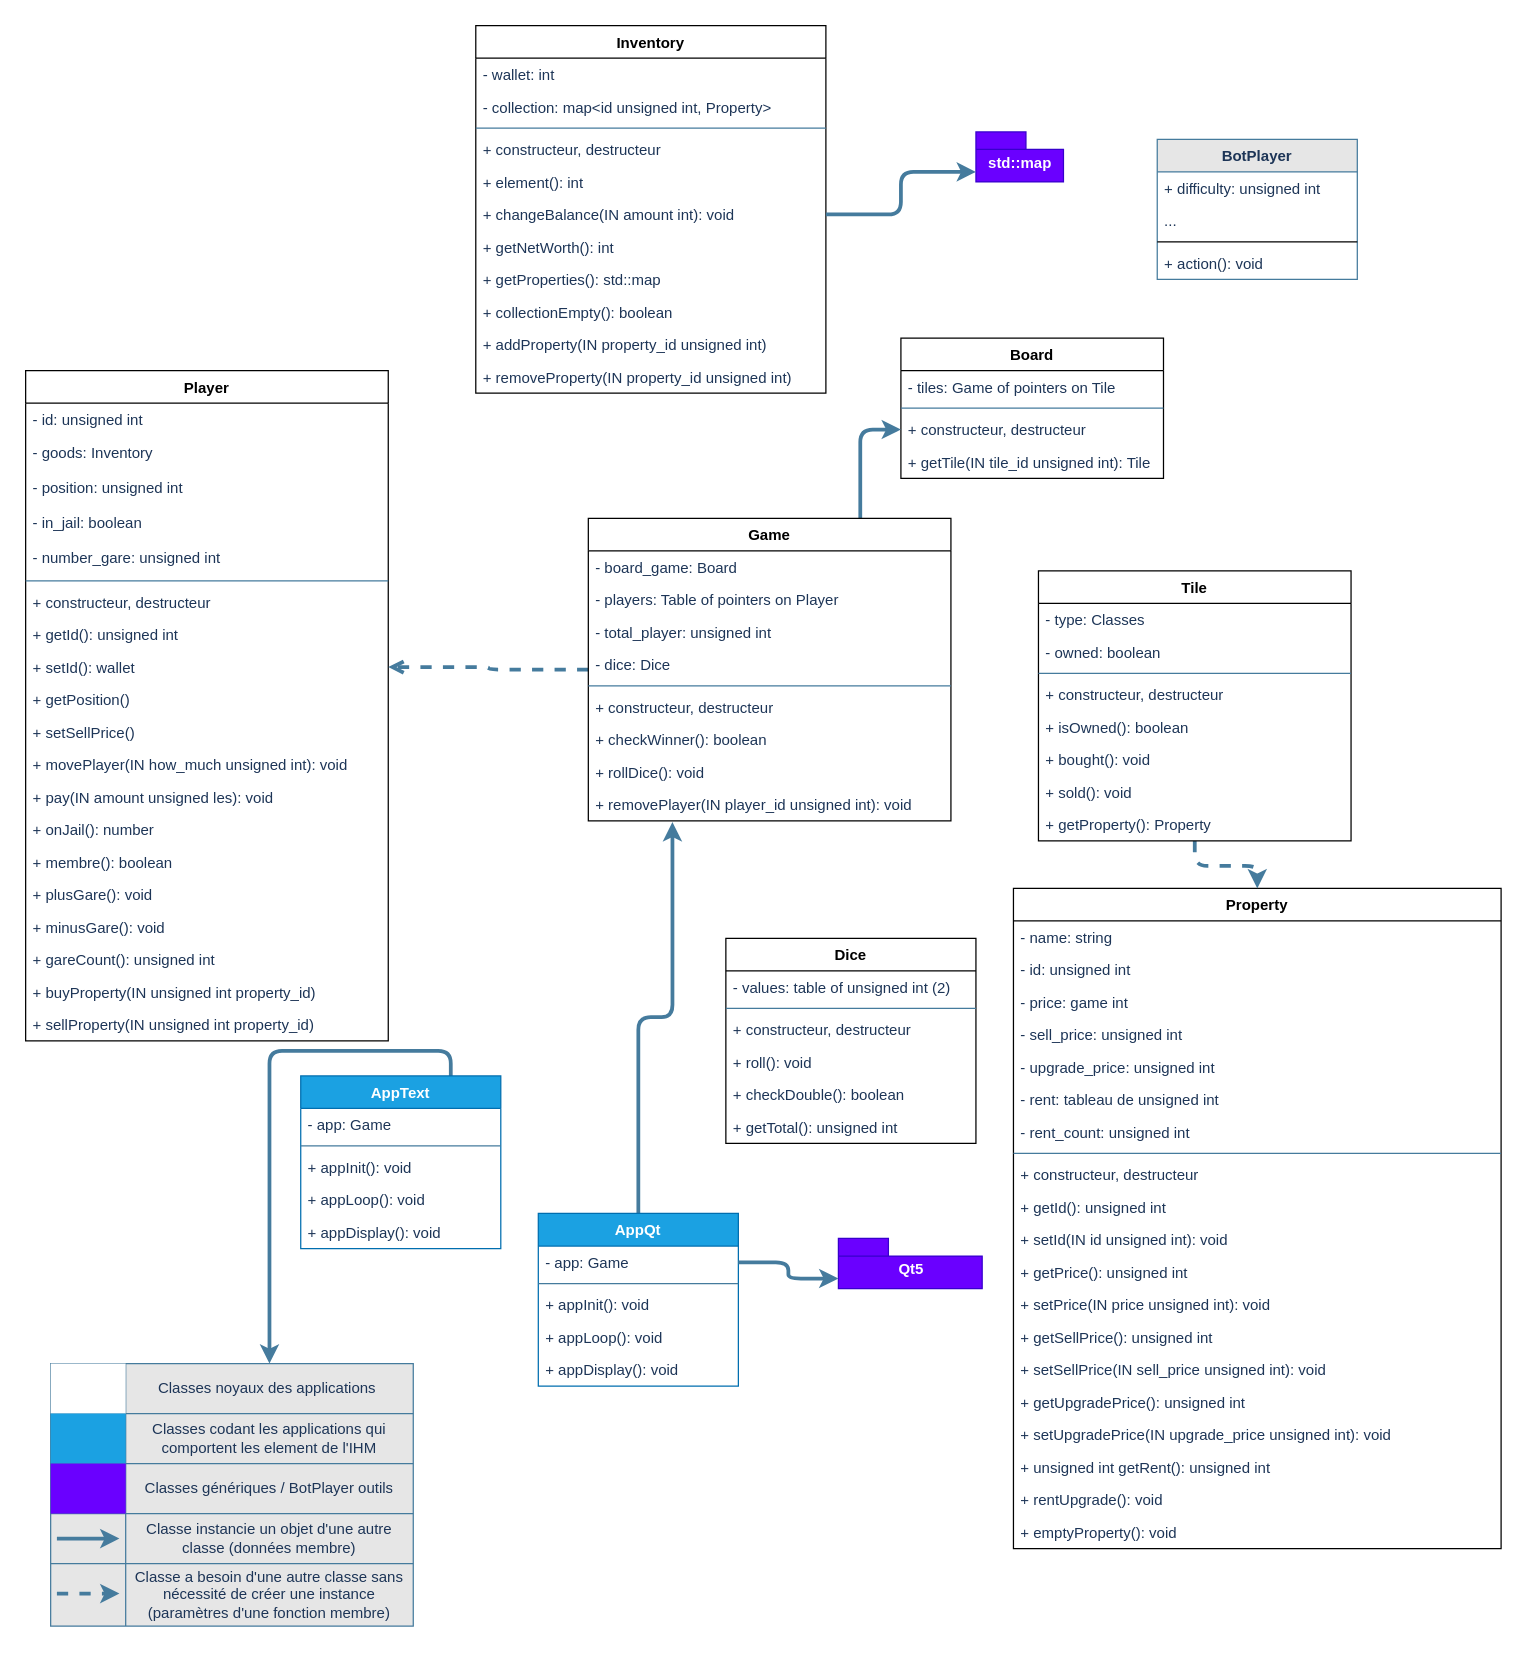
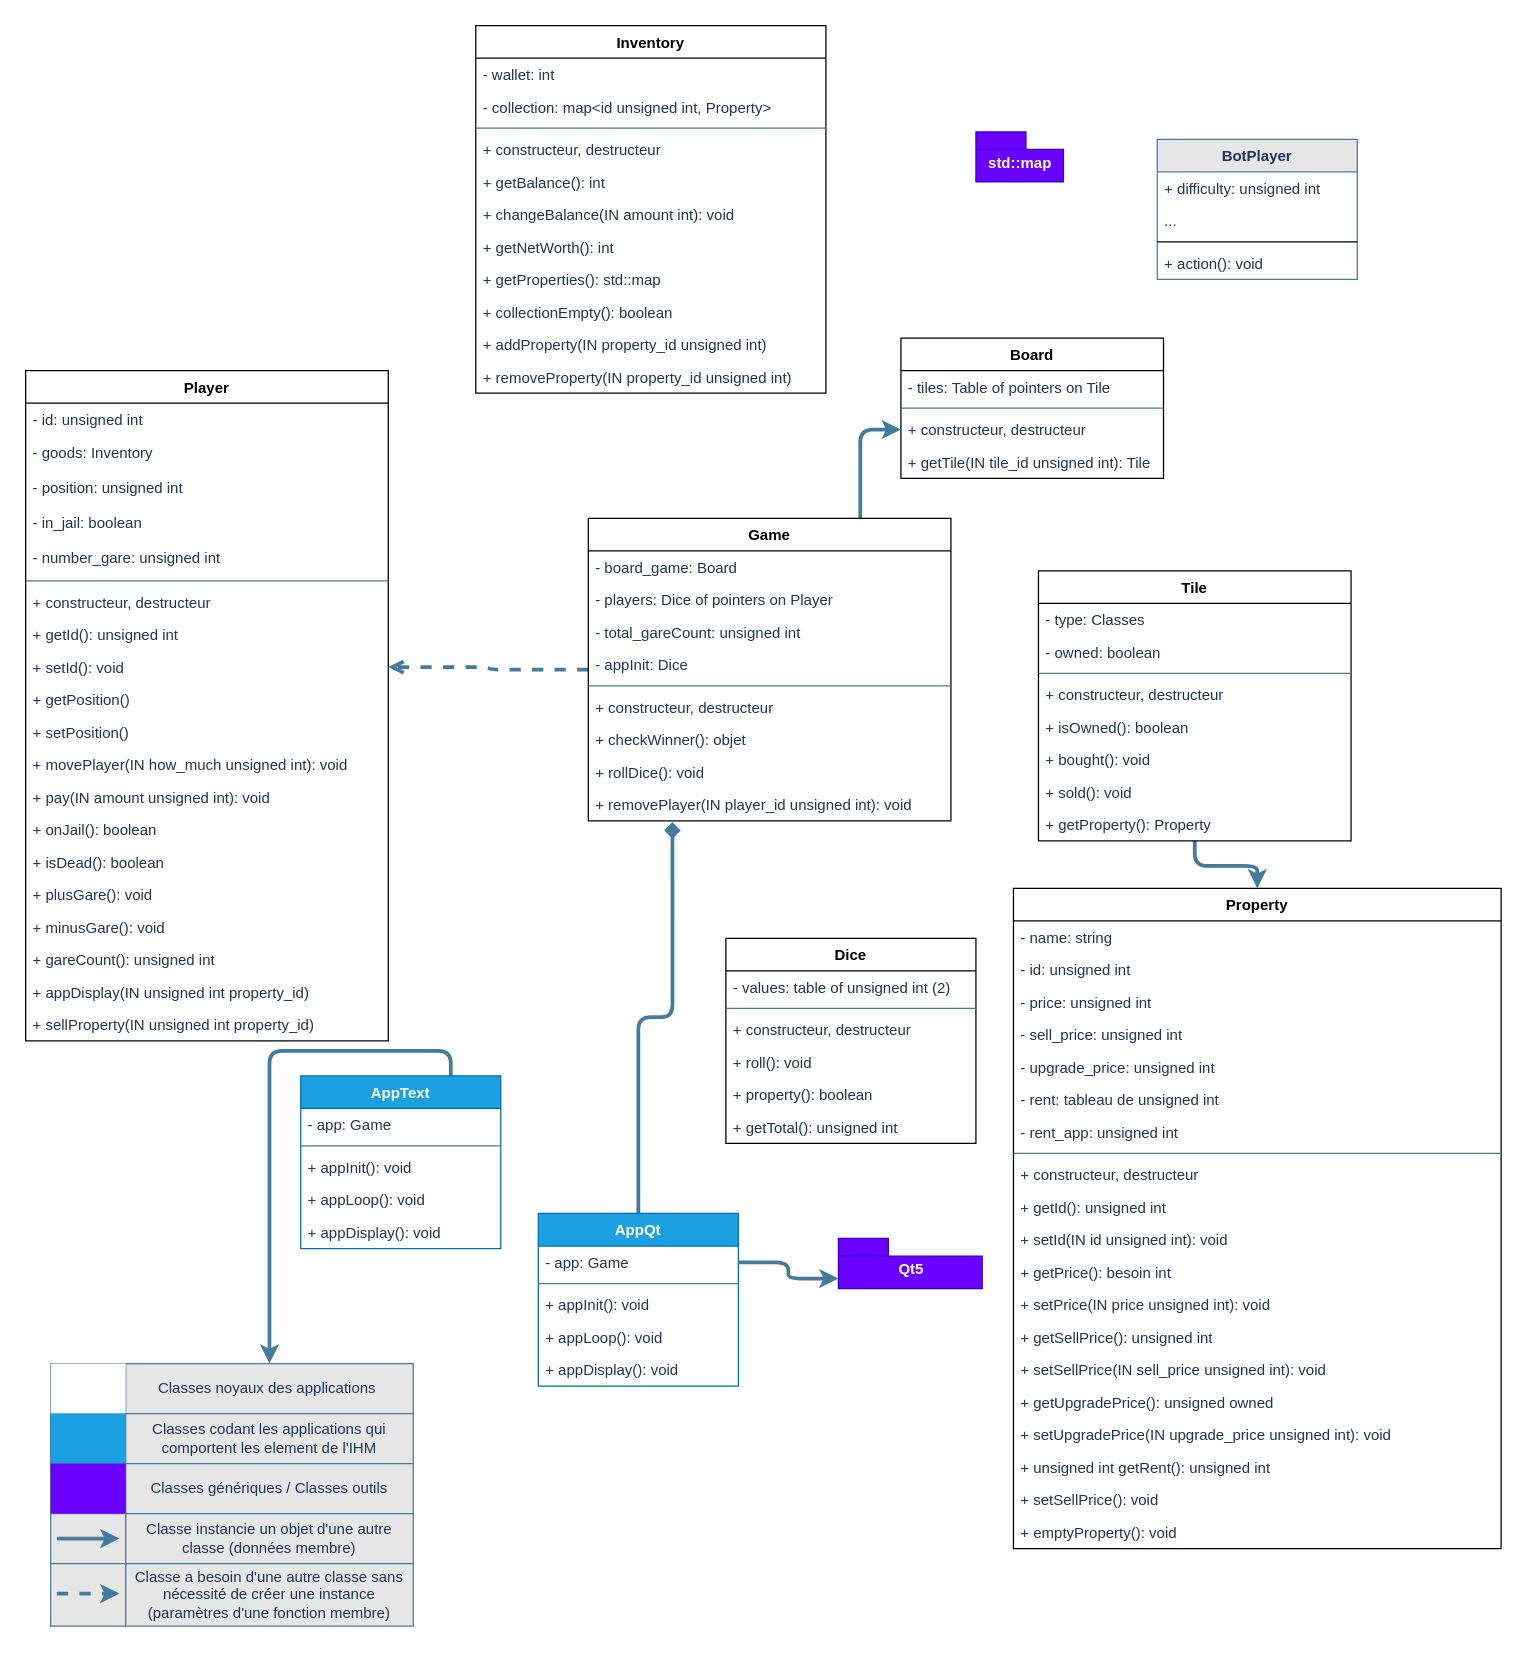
node "+ element(): int": label "+ element(): int" -> "+ getBalance(): int"
edge "+ changeBalance(IN amount int): void" -> "std::map": removed
node "- tiles: Game of pointers on Tile": label "- tiles: Game of pointers on Tile" -> "- tiles: Table of pointers on Tile"
node "- players: Table of pointers on Player": label "- players: Table of pointers on Player" -> "- players: Dice of pointers on Player"
node "- total_player: unsigned int": label "- total_player: unsigned int" -> "- total_gareCount: unsigned int"
node "- dice: Dice": label "- dice: Dice" -> "- appInit: Dice"
node "+ setId(): wallet": label "+ setId(): wallet" -> "+ setId(): void"
node "+ setSellPrice()": label "+ setSellPrice()" -> "+ setPosition()"
node "+ checkWinner(): boolean": label "+ checkWinner(): boolean" -> "+ checkWinner(): objet"
node "+ pay(IN amount unsigned les): void": label "+ pay(IN amount unsigned les): void" -> "+ pay(IN amount unsigned int): void"
node "+ onJail(): number": label "+ onJail(): number" -> "+ onJail(): boolean"
edge "AppQt" -> "+ removePlayer(IN player_id unsigned int): void": arrowhead classic -> diamond
node "+ membre(): boolean": label "+ membre(): boolean" -> "+ isDead(): boolean"
edge "Tile" -> "Property": style dashed -> solid
node "+ buyProperty(IN unsigned int property_id)": label "+ buyProperty(IN unsigned int property_id)" -> "+ appDisplay(IN unsigned int property_id)"
node "- price: game int": label "- price: game int" -> "- price: unsigned int"
node "+ checkDouble(): boolean": label "+ checkDouble(): boolean" -> "+ property(): boolean"
node "- rent_count: unsigned int": label "- rent_count: unsigned int" -> "- rent_app: unsigned int"
node "+ getPrice(): unsigned int": label "+ getPrice(): unsigned int" -> "+ getPrice(): besoin int"
node "+ getUpgradePrice(): unsigned int": label "+ getUpgradePrice(): unsigned int" -> "+ getUpgradePrice(): unsigned owned"
node "Classes génériques / BotPlayer outils": label "Classes génériques / BotPlayer outils" -> "Classes génériques / Classes outils"
node "+ rentUpgrade(): void": label "+ rentUpgrade(): void" -> "+ setSellPrice(): void"
